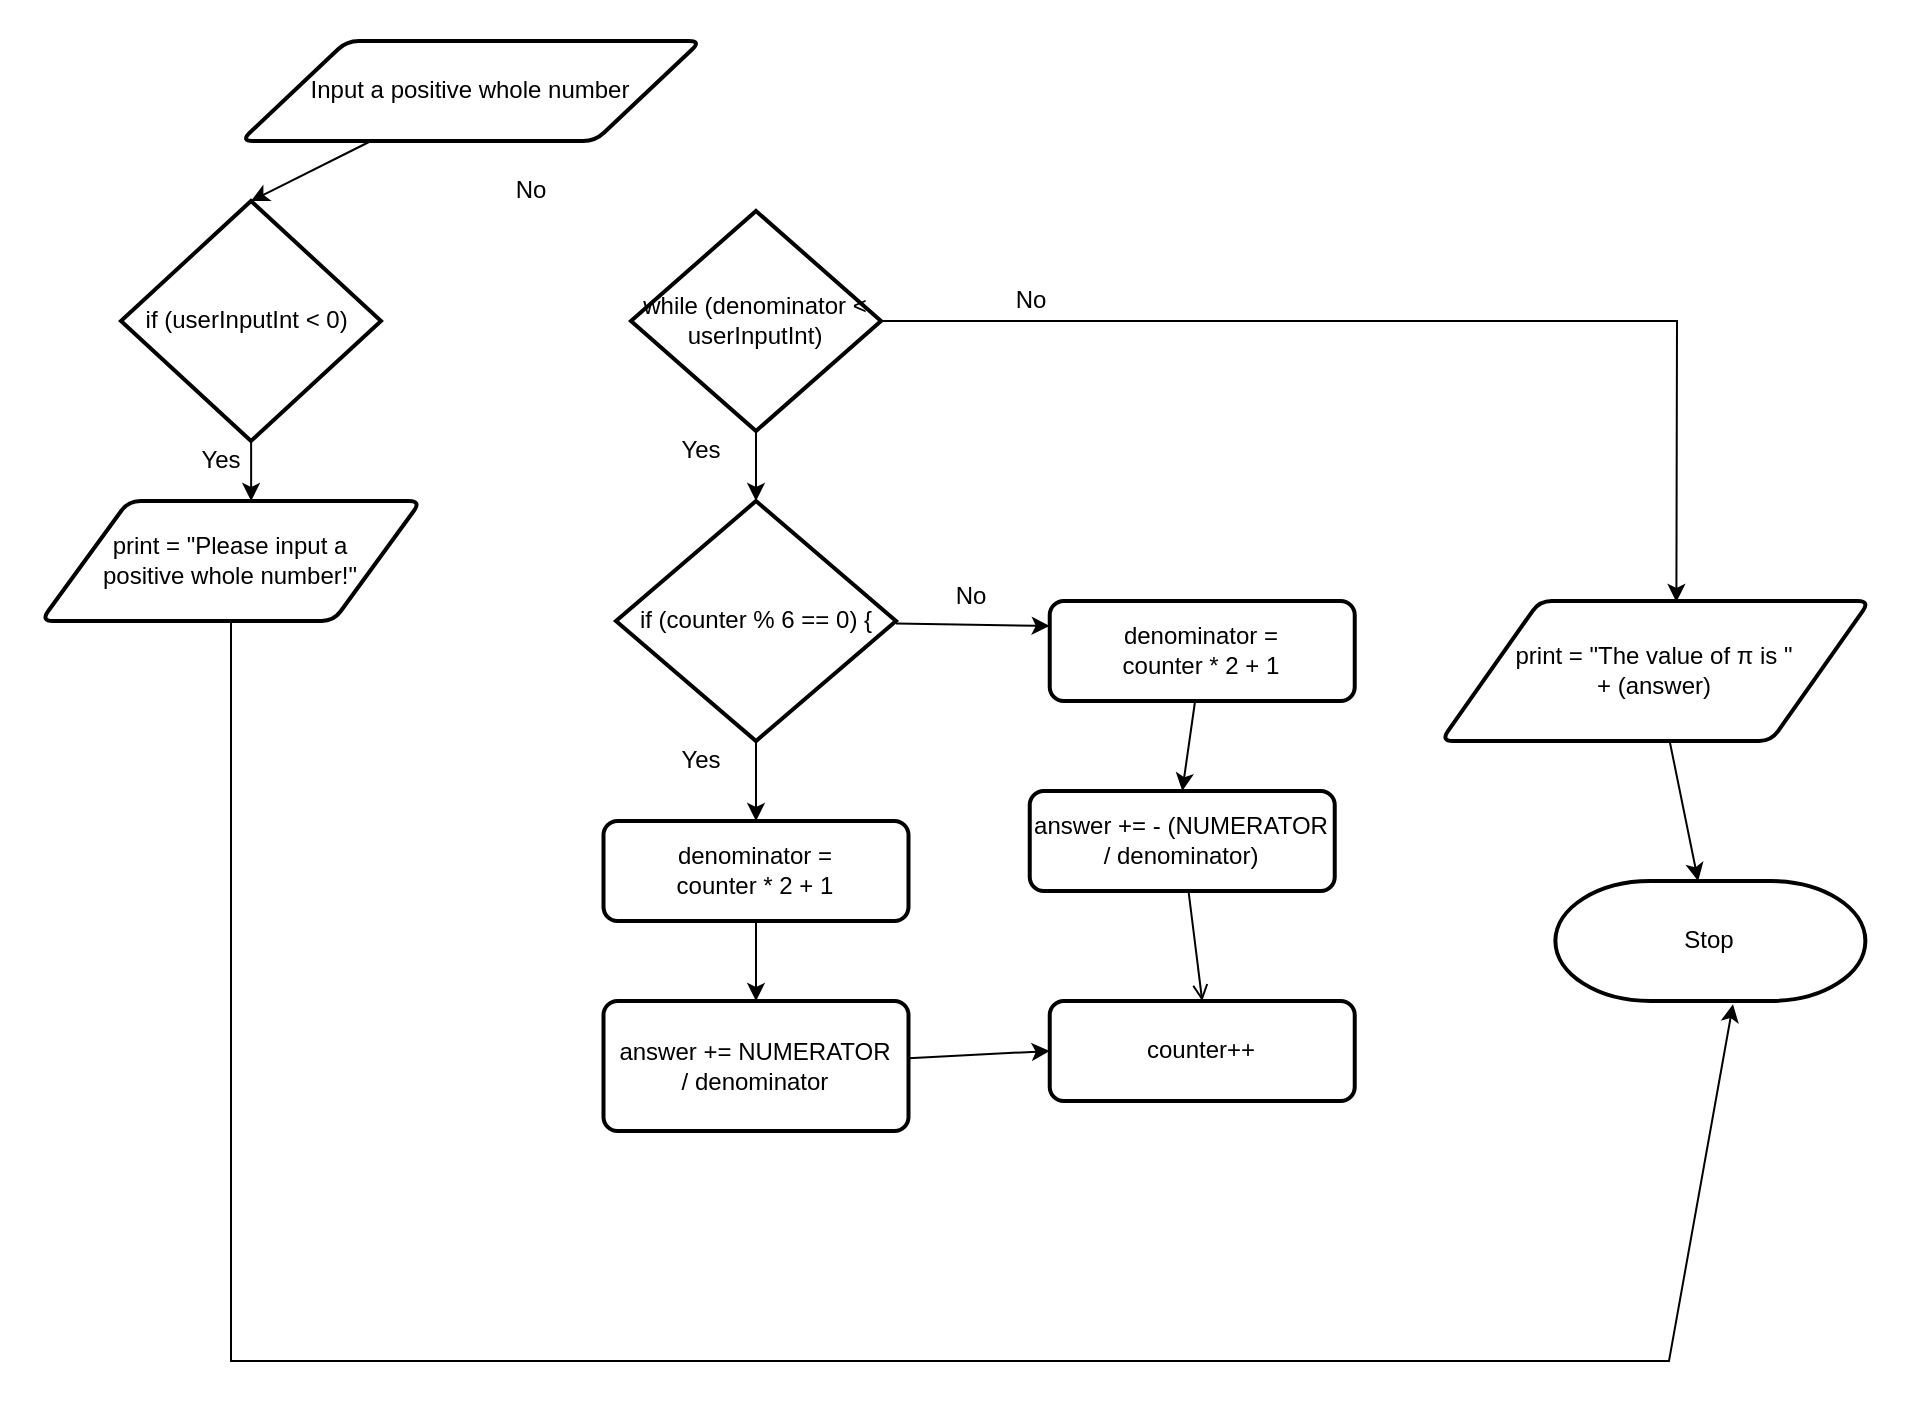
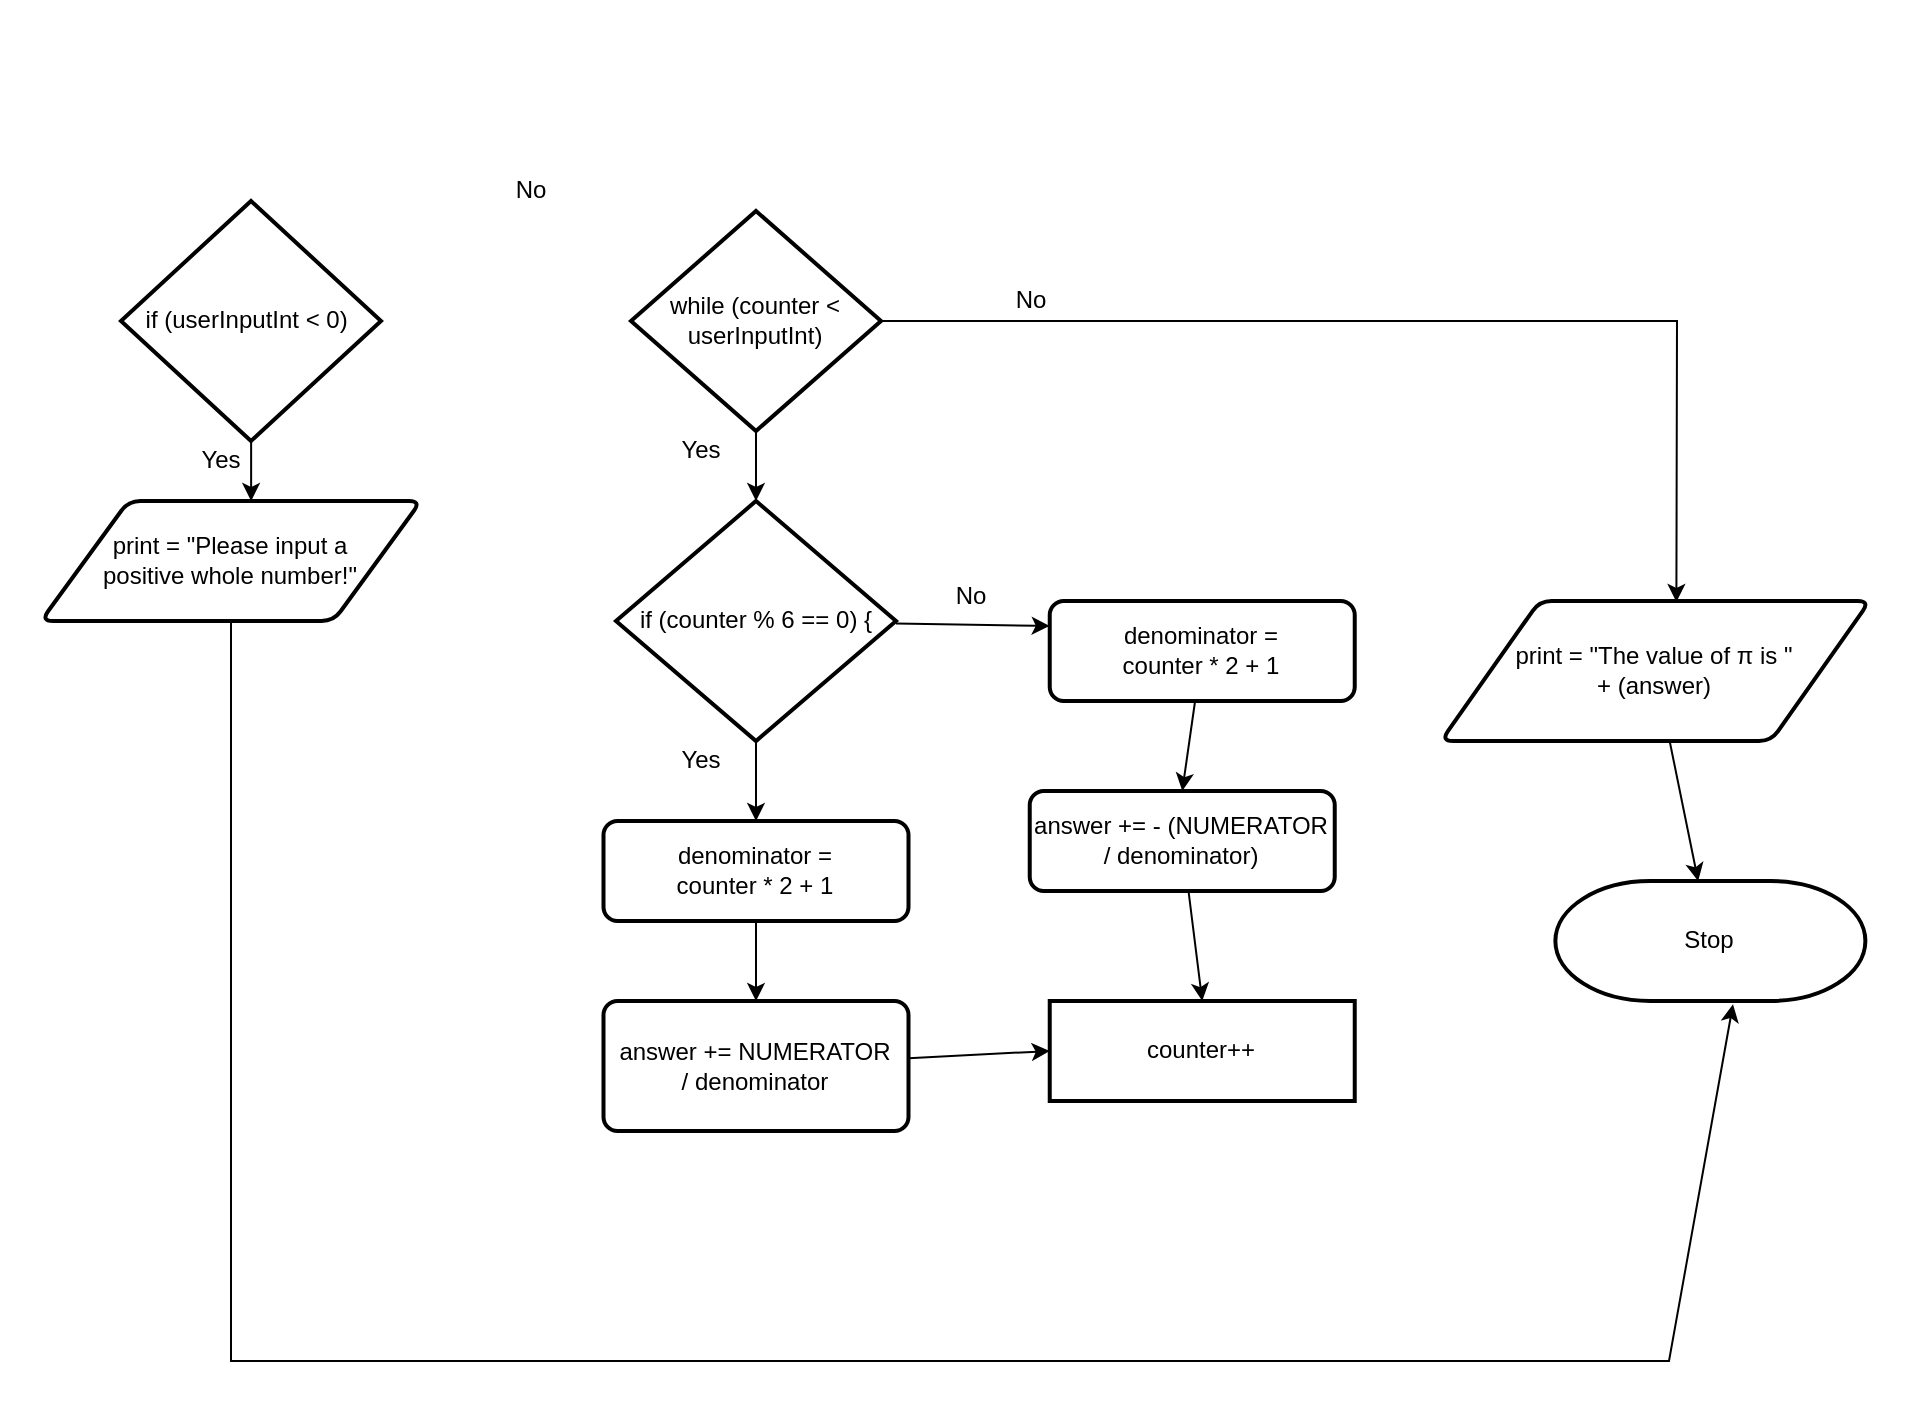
node "Input a positive whole number": removed
edge "Input a positive whole number" -> "if (userInputInt < 0)": removed
node "while (denominator < userInputInt)": label "while (denominator < userInputInt)" -> "while (counter < userInputInt)"
edge "answer += - (NUMERATOR / denominator)" -> "counter++": arrowhead open -> classic
node "counter++": shape rounded rectangle -> rectangle
